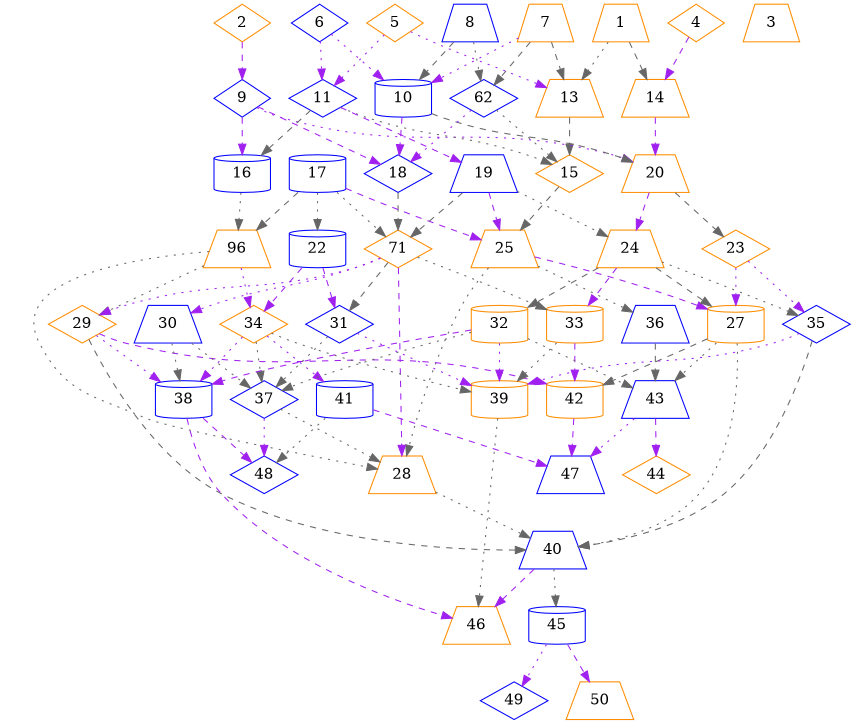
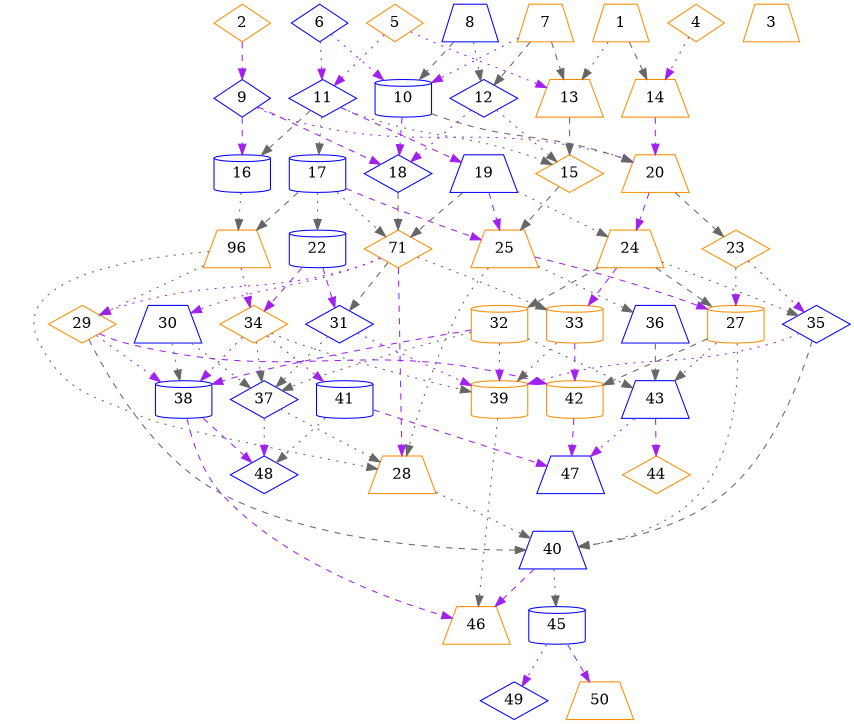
edge "4" -> "14": style dashed -> dotted
node "62": label "62" -> "12"
edge "11" -> "17": added
